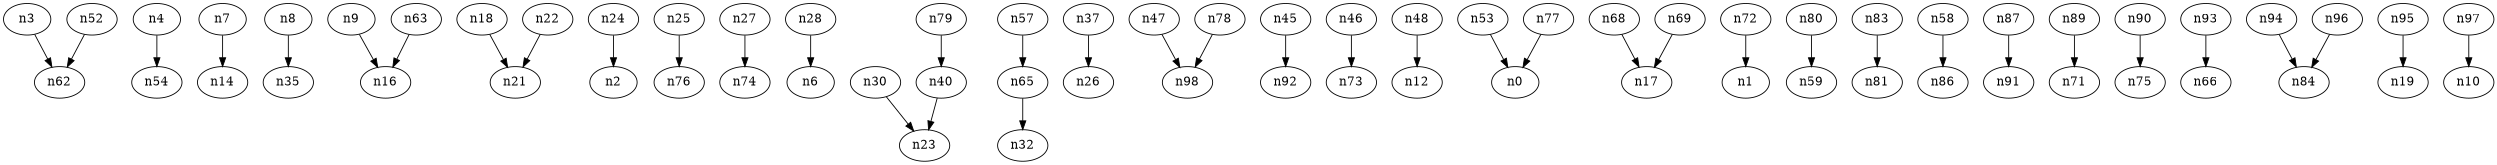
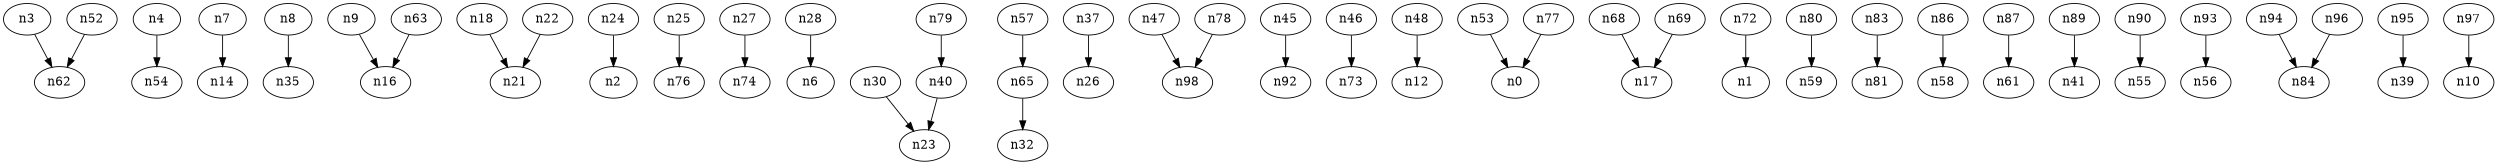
edge "n58" -> "n86": reversed
node "n91": label "n91" -> "n61"
node "n71": label "n71" -> "n41"
node "n75": label "n75" -> "n55"
node "n66": label "n66" -> "n56"
node "n19": label "n19" -> "n39"
